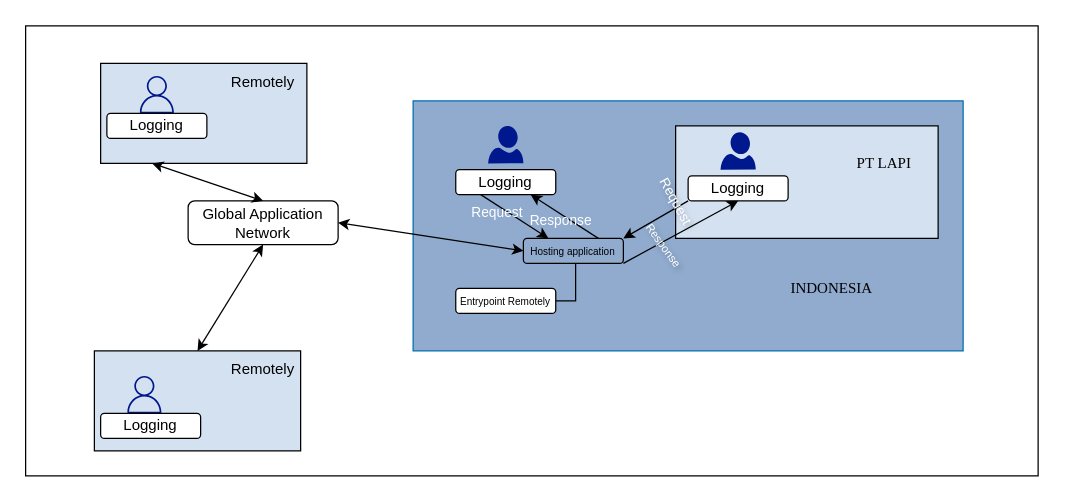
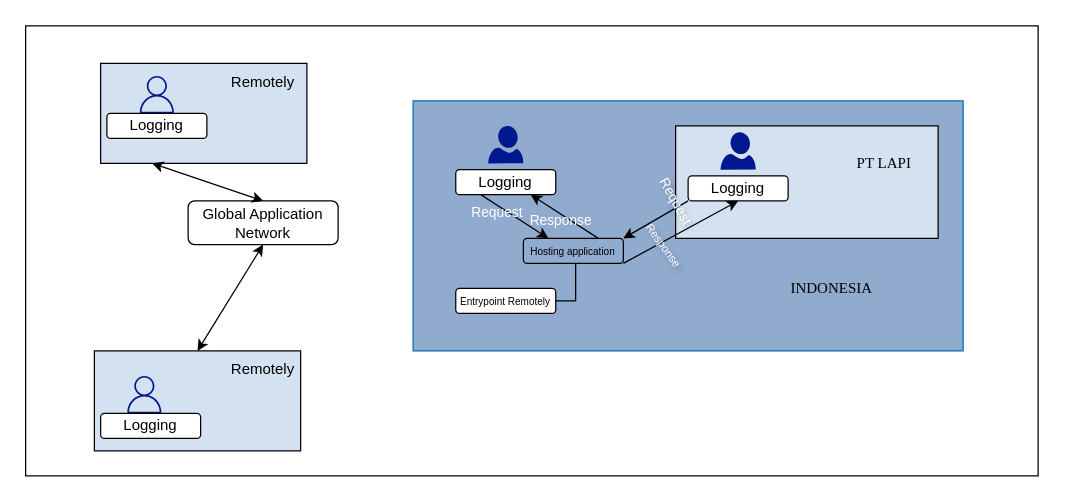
edge "Global Application Network" -- "Hosting application": removed
